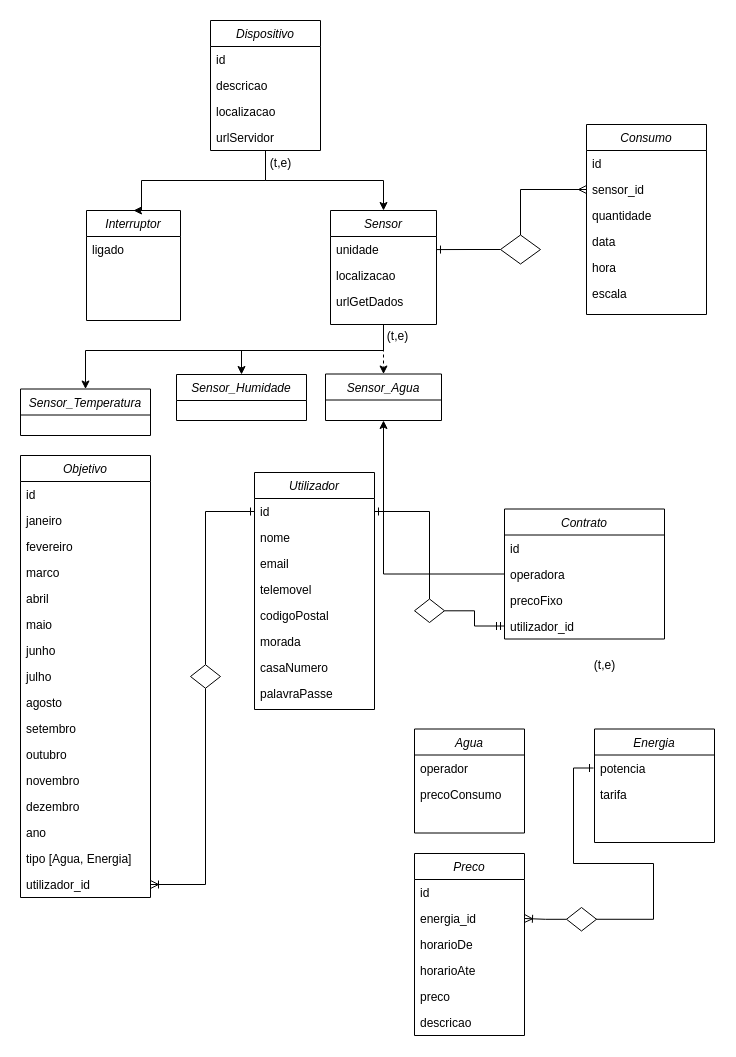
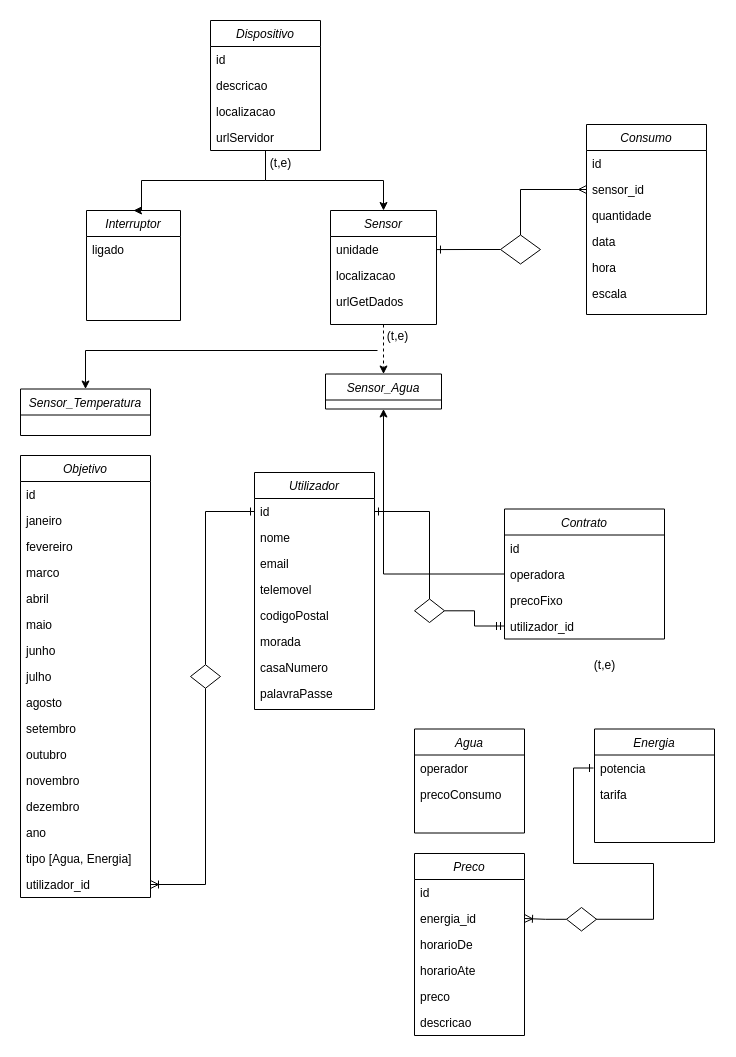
edge "Sensor" -> "Sensor_Humidade": removed
node "Sensor_Agua": size 116x47 -> 116x35
node "Sensor_Humidade": removed
